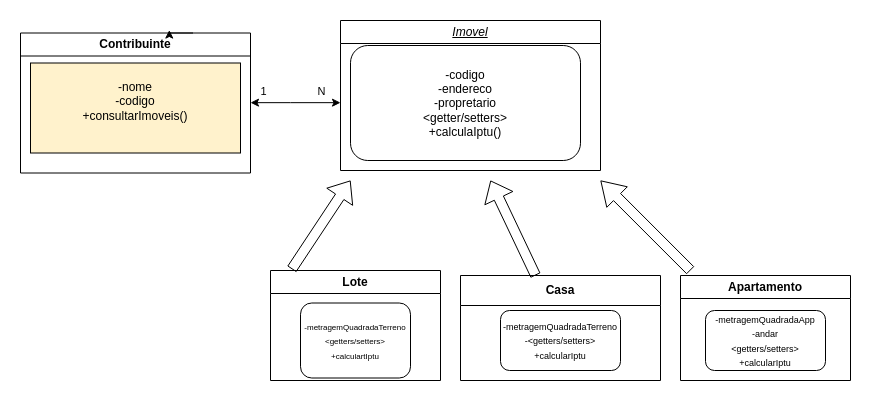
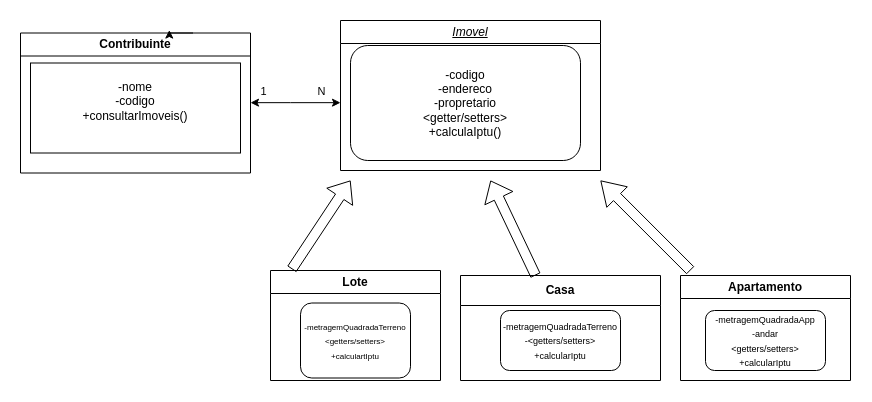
node "-nome -codigo +consultarImoveis()": fillcolor #fff2cc -> #ffffff
